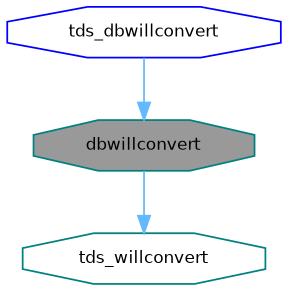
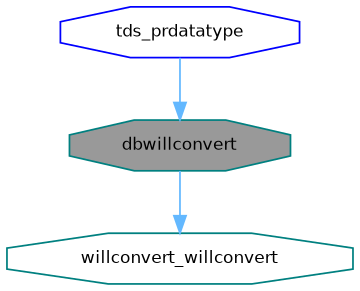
node "tds_dbwillconvert": label "tds_dbwillconvert" -> "tds_prdatatype"
node "tds_willconvert": label "tds_willconvert" -> "willconvert_willconvert"
